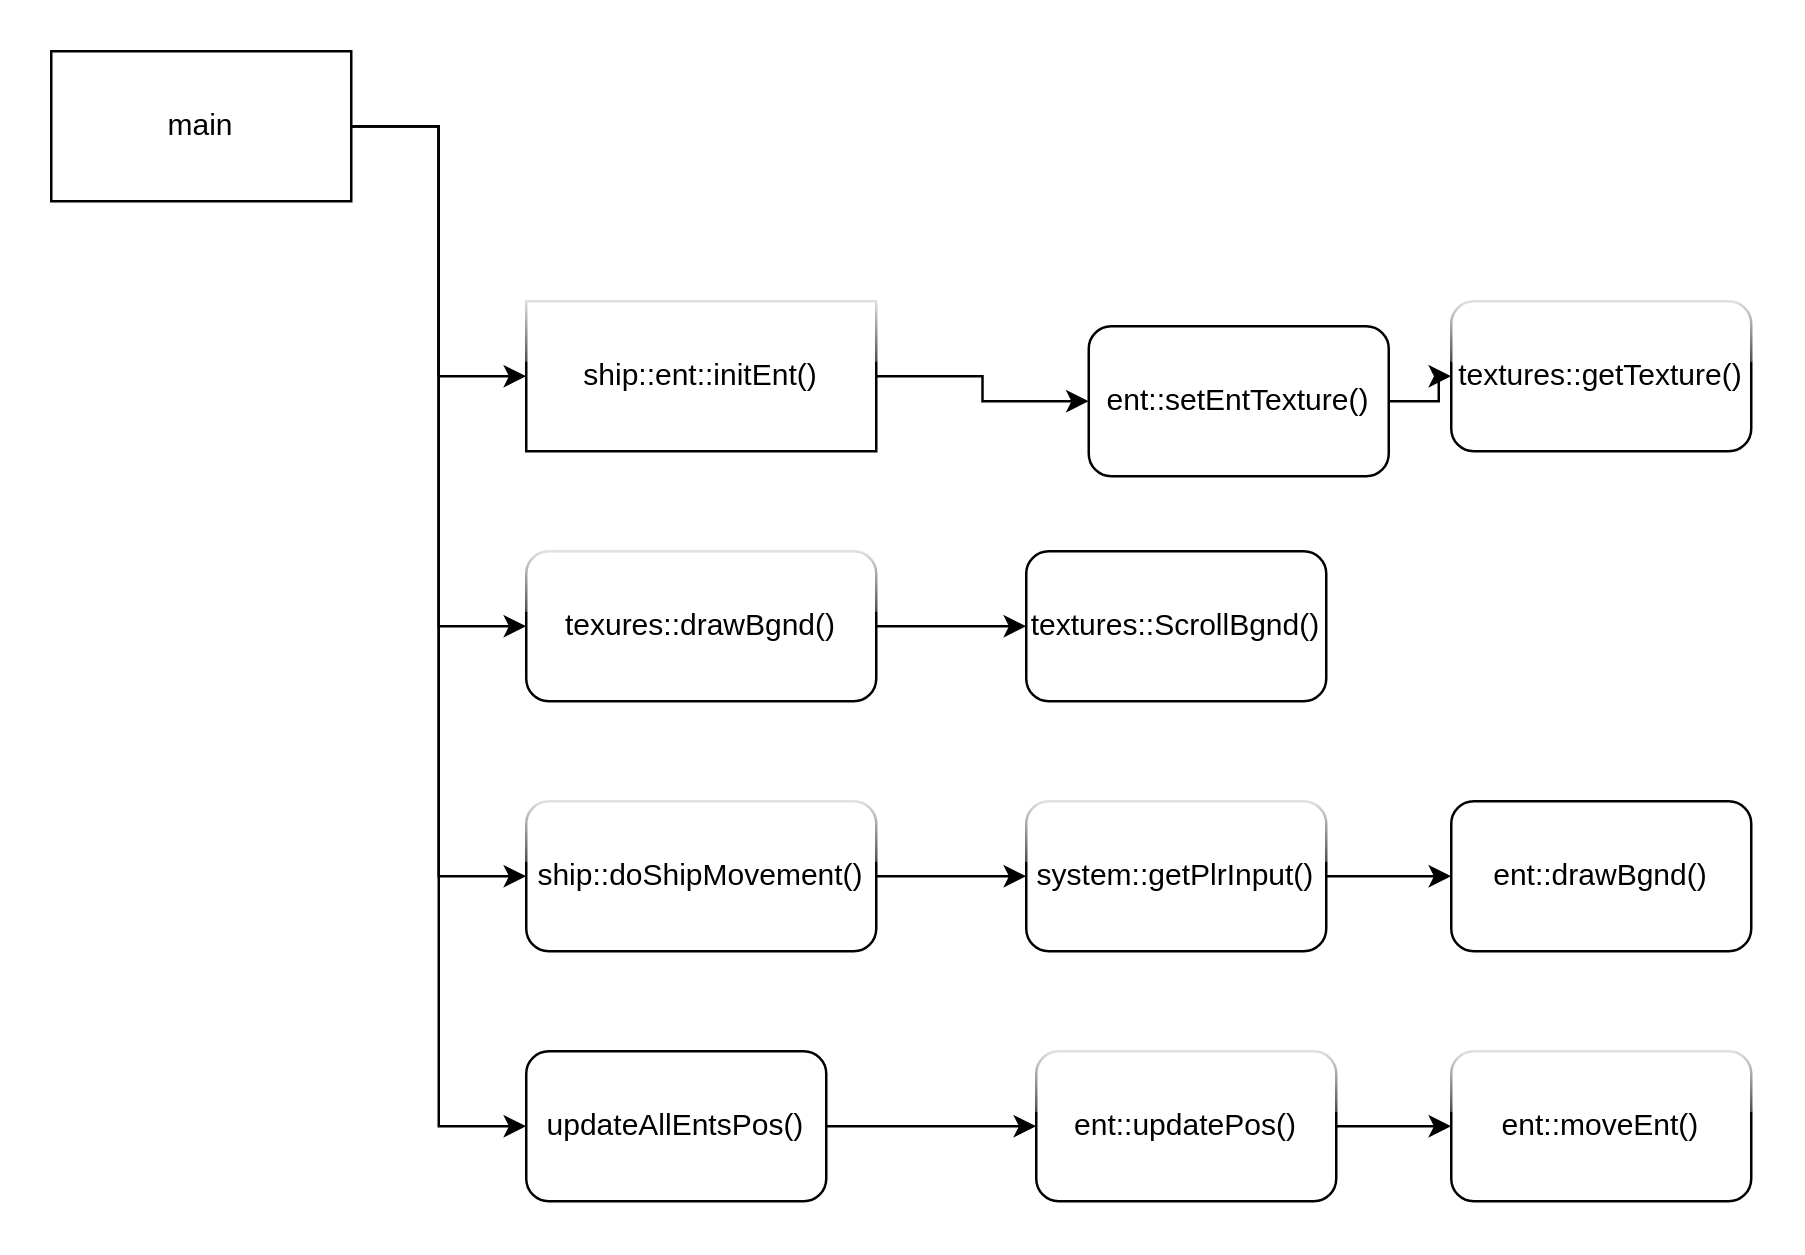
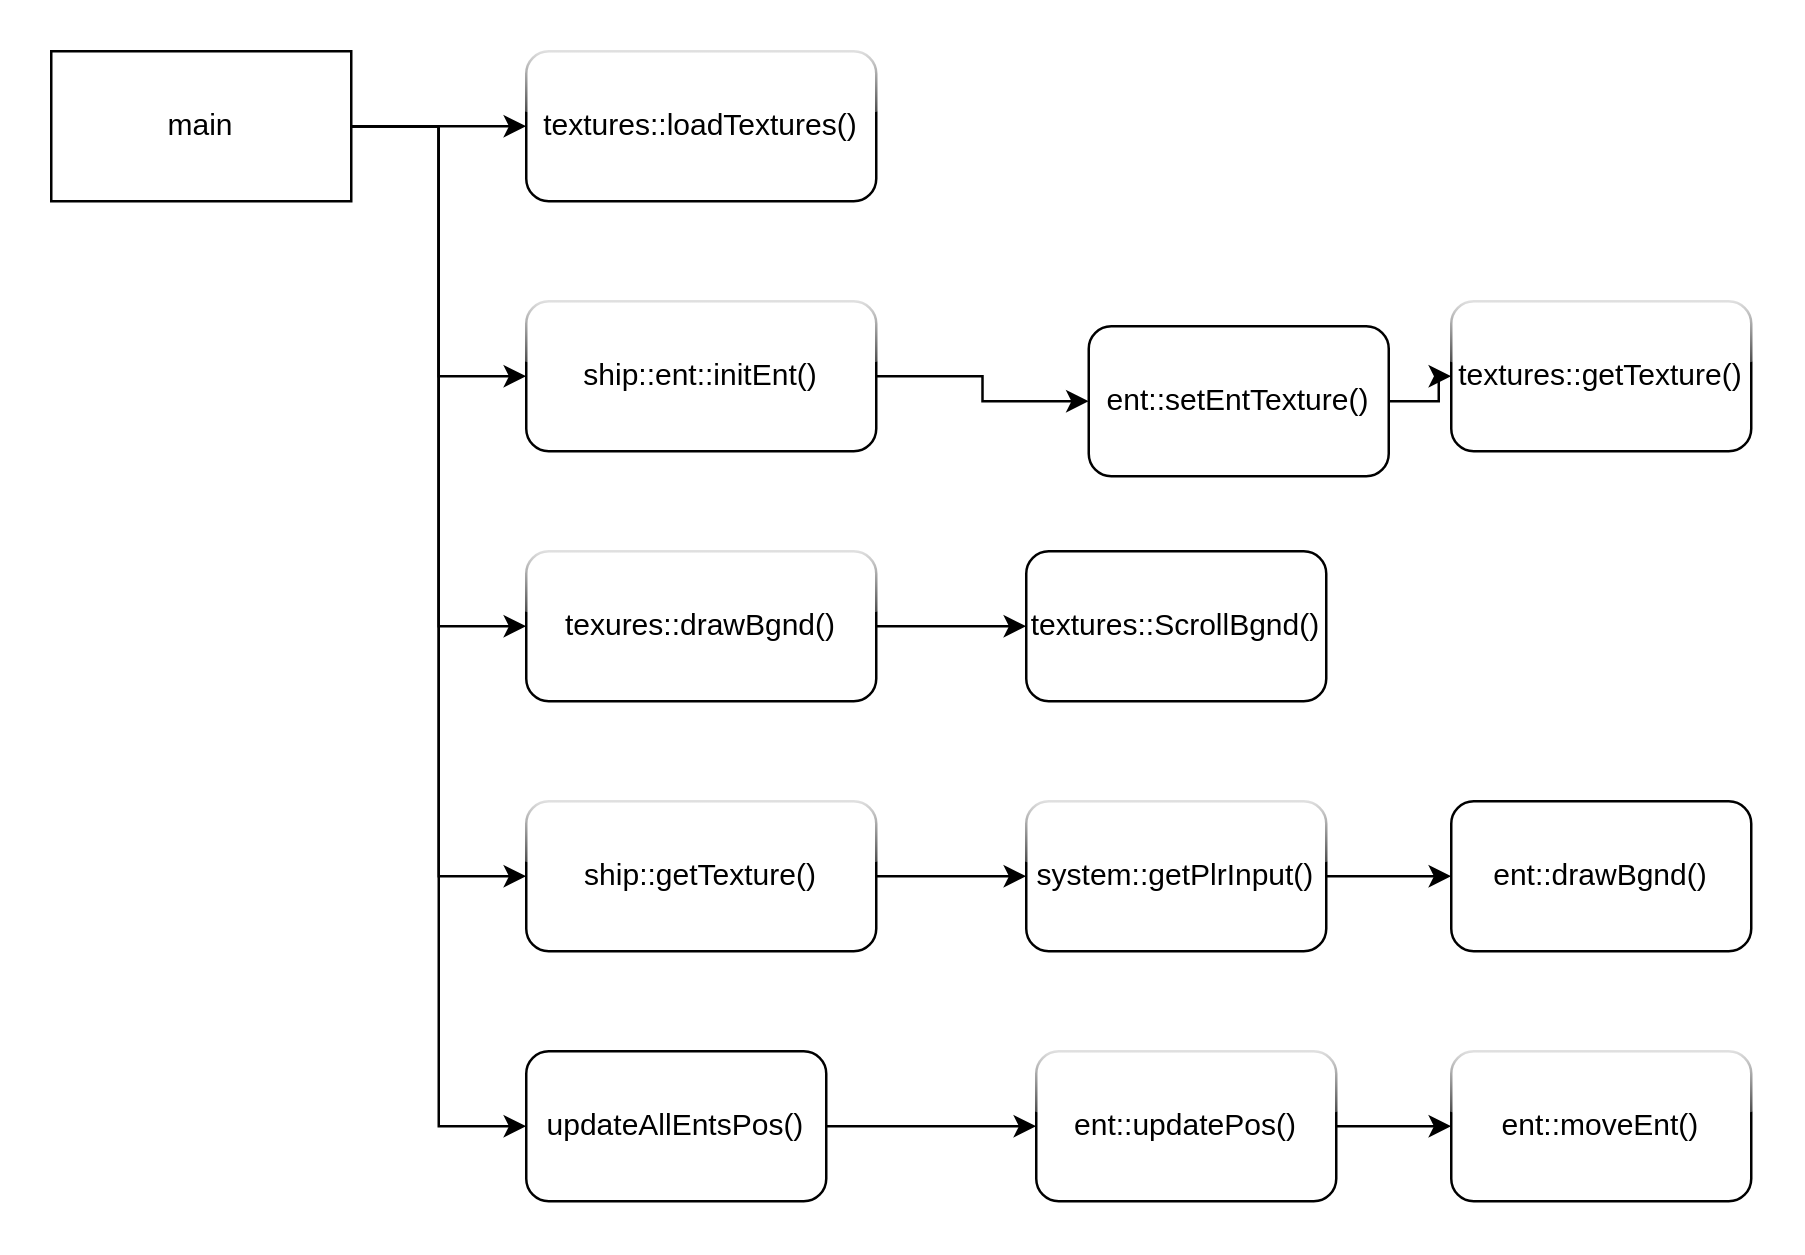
edge "main" -> "textures::loadTextures()": added
node "textures::loadTextures()": added
node "ship::ent::initEnt()": shape rectangle -> rounded rectangle
node "ship::doShipMovement()": label "ship::doShipMovement()" -> "ship::getTexture()"
